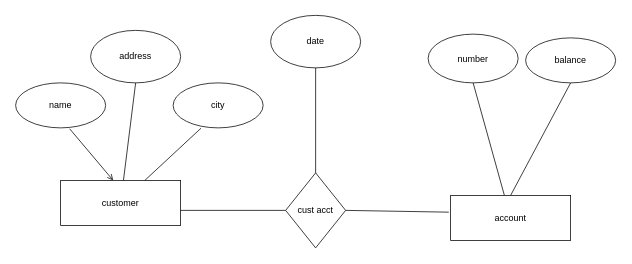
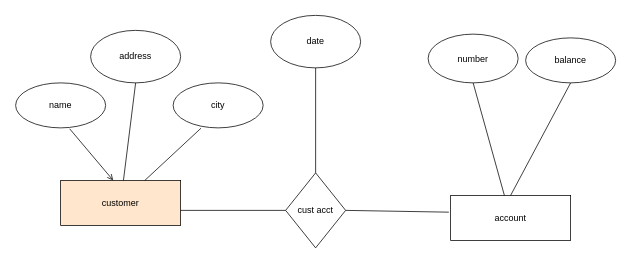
node "customer": fillcolor #ffffff -> #ffe6cc
